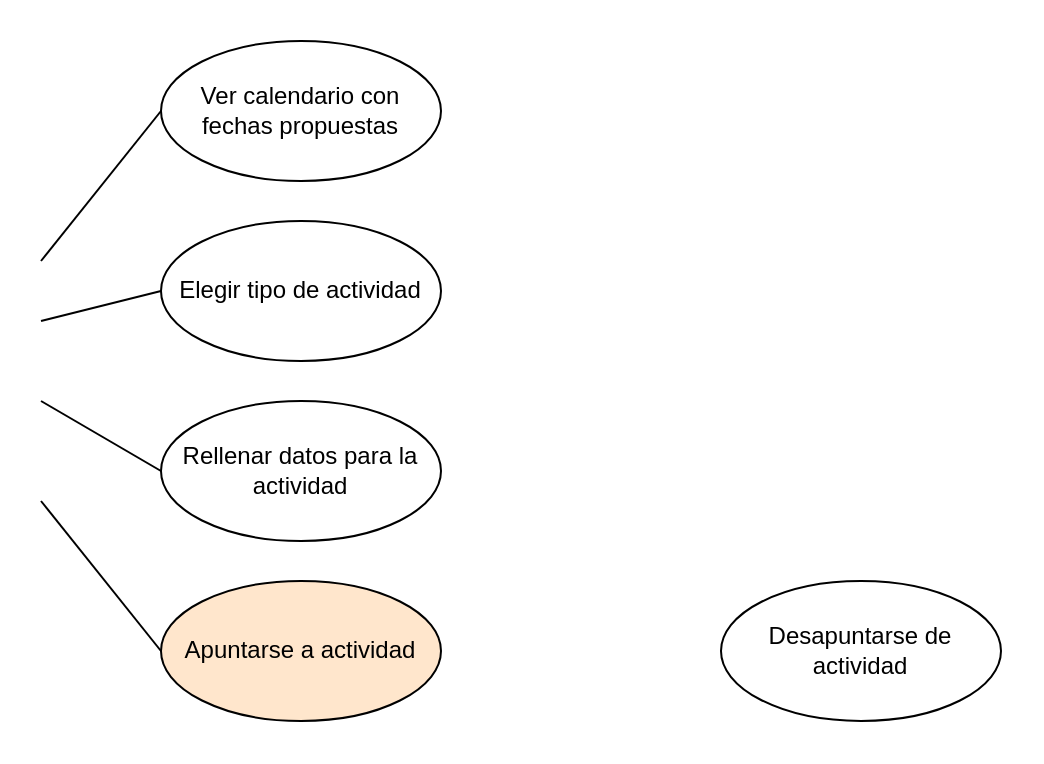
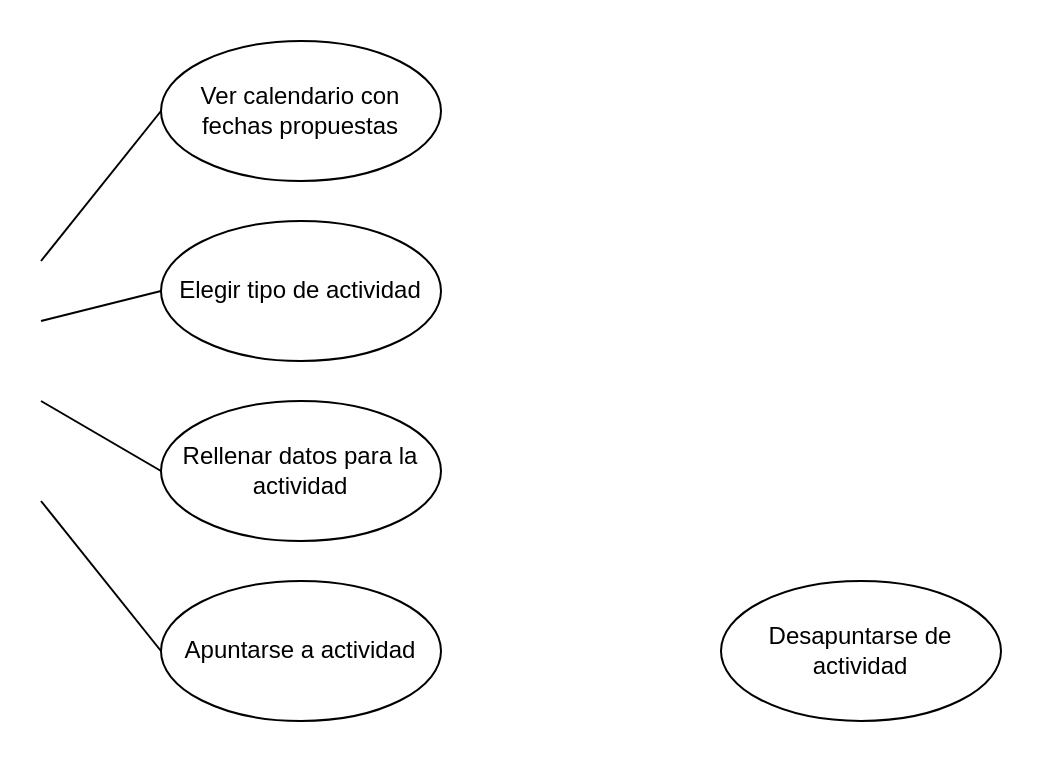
node "Apuntarse a actividad": fillcolor #ffe6cc -> #ffffff
